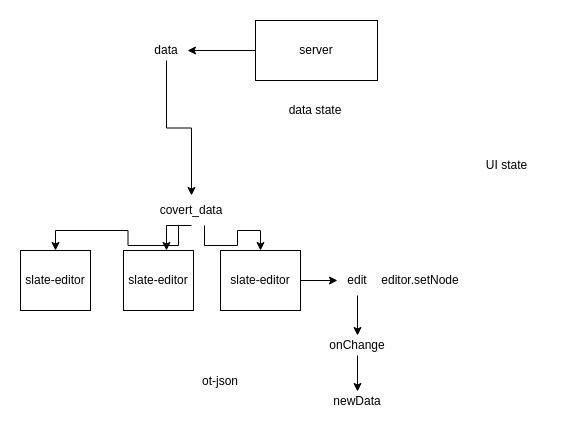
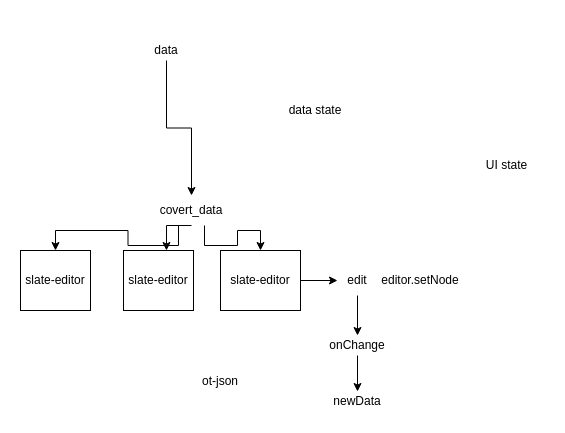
edge "server" -> "data": removed
node "server": removed
